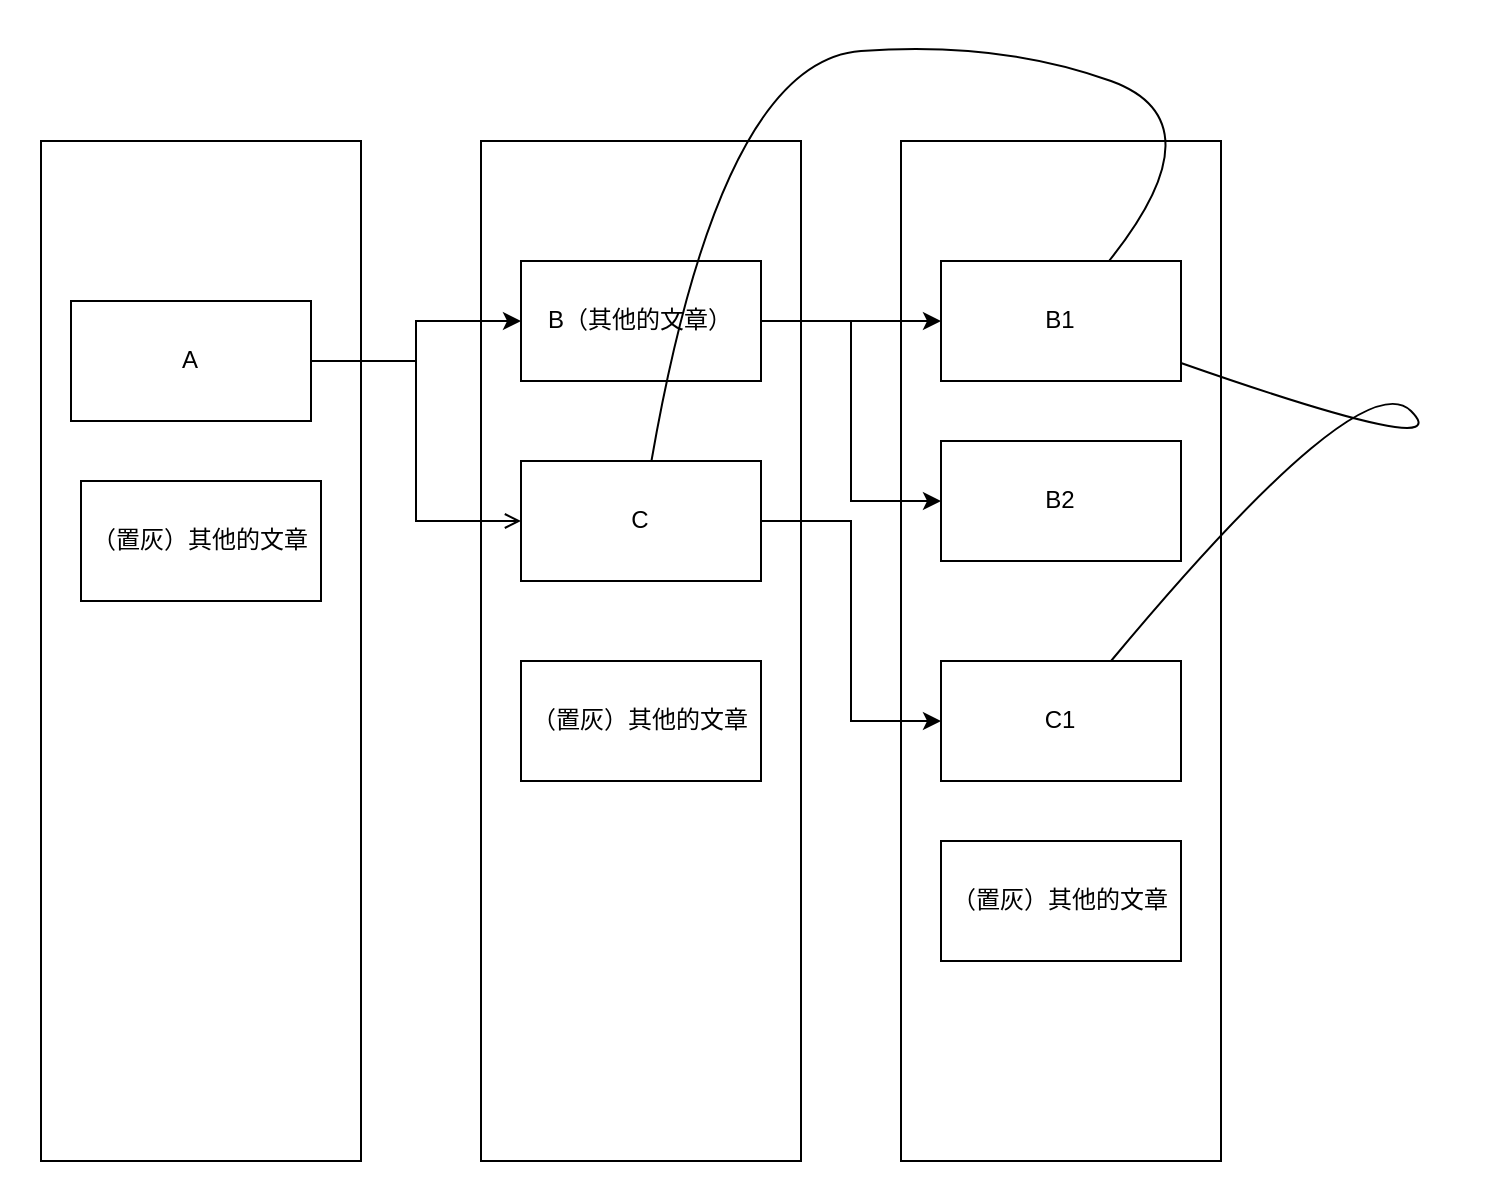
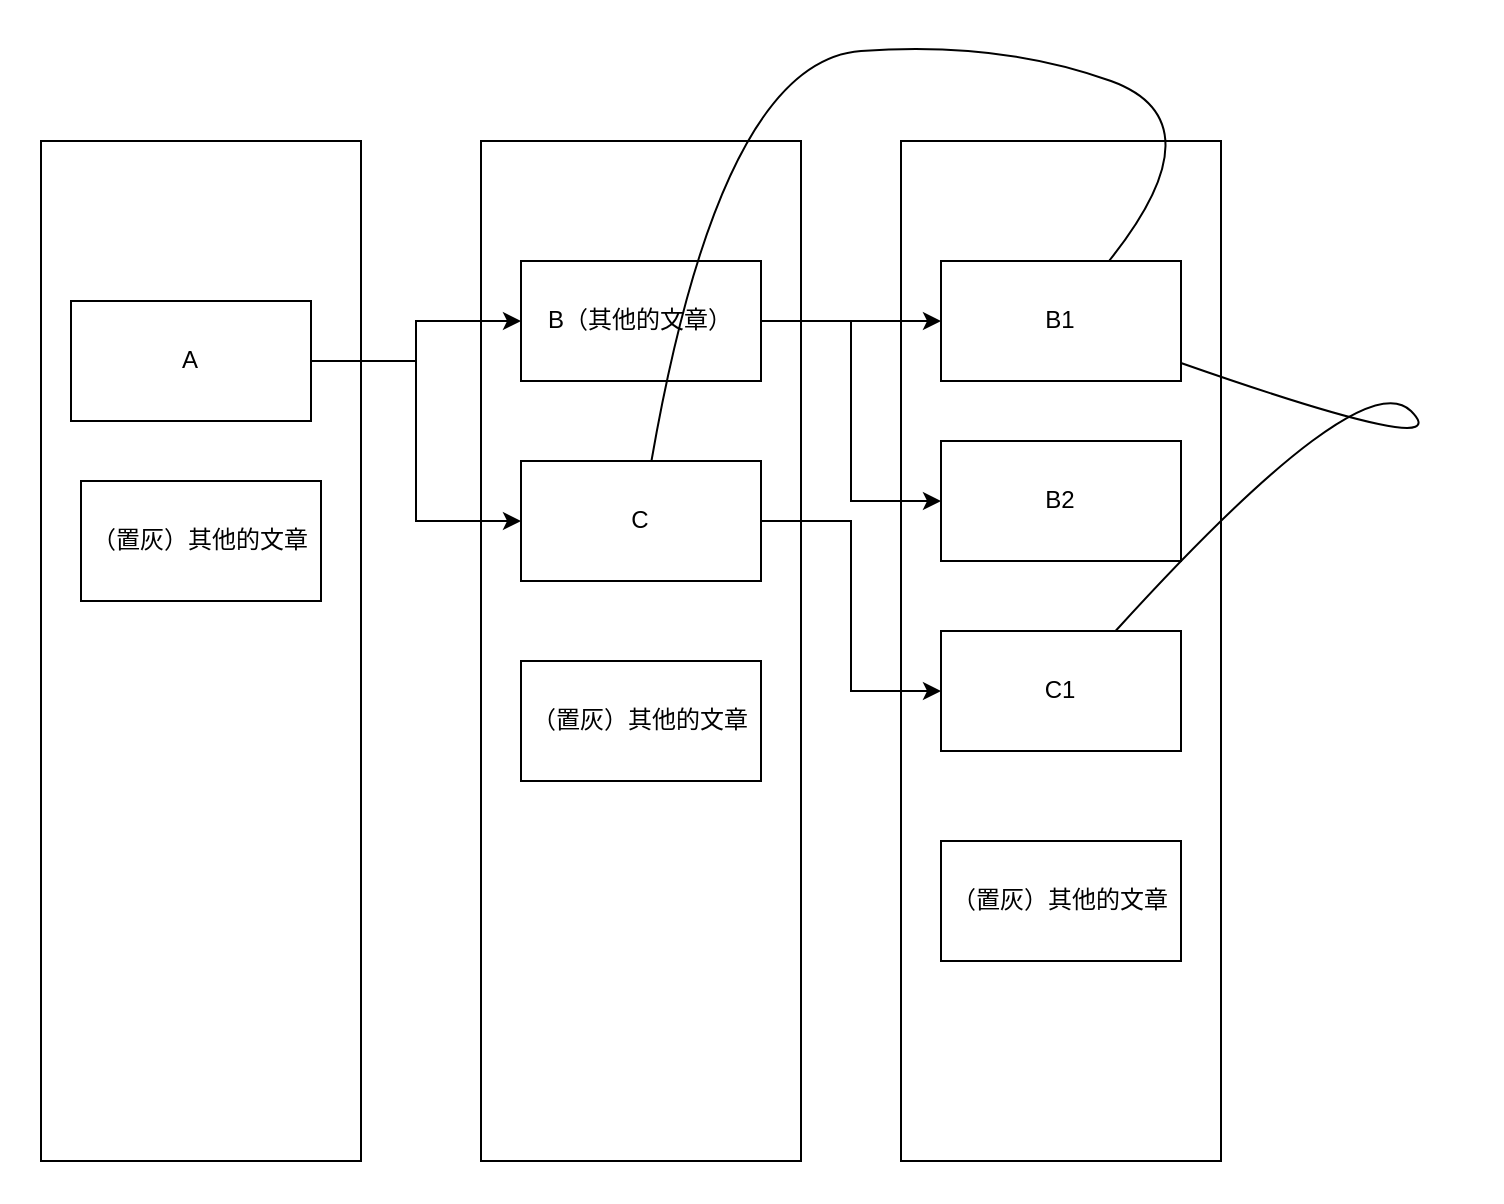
edge "A" -> "C": arrowhead open -> classic
node "C1": moved (1061, 721) -> (1061, 691)
